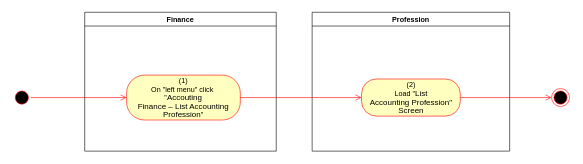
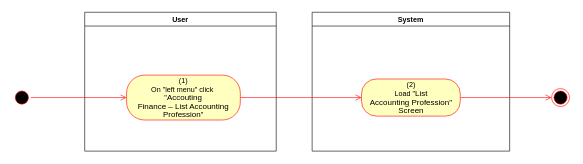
node "Finance": label "Finance" -> "User"
node "Profession": label "Profession" -> "System"
